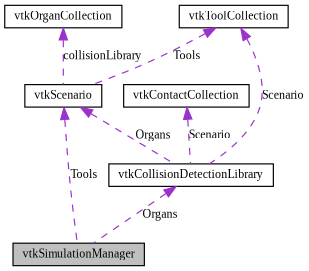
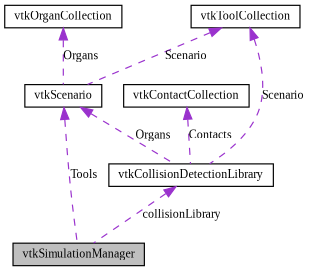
edge "vtkScenario" -> "vtkOrganCollection": label "collisionLibrary" -> "Organs"
edge "vtkScenario" -> "vtkToolCollection": label "Tools" -> "Scenario"
edge "vtkCollisionDetectionLibrary" -> "vtkContactCollection": label "Scenario" -> "Contacts"
edge "vtkSimulationManager" -> "vtkCollisionDetectionLibrary": label "Organs" -> "collisionLibrary"
